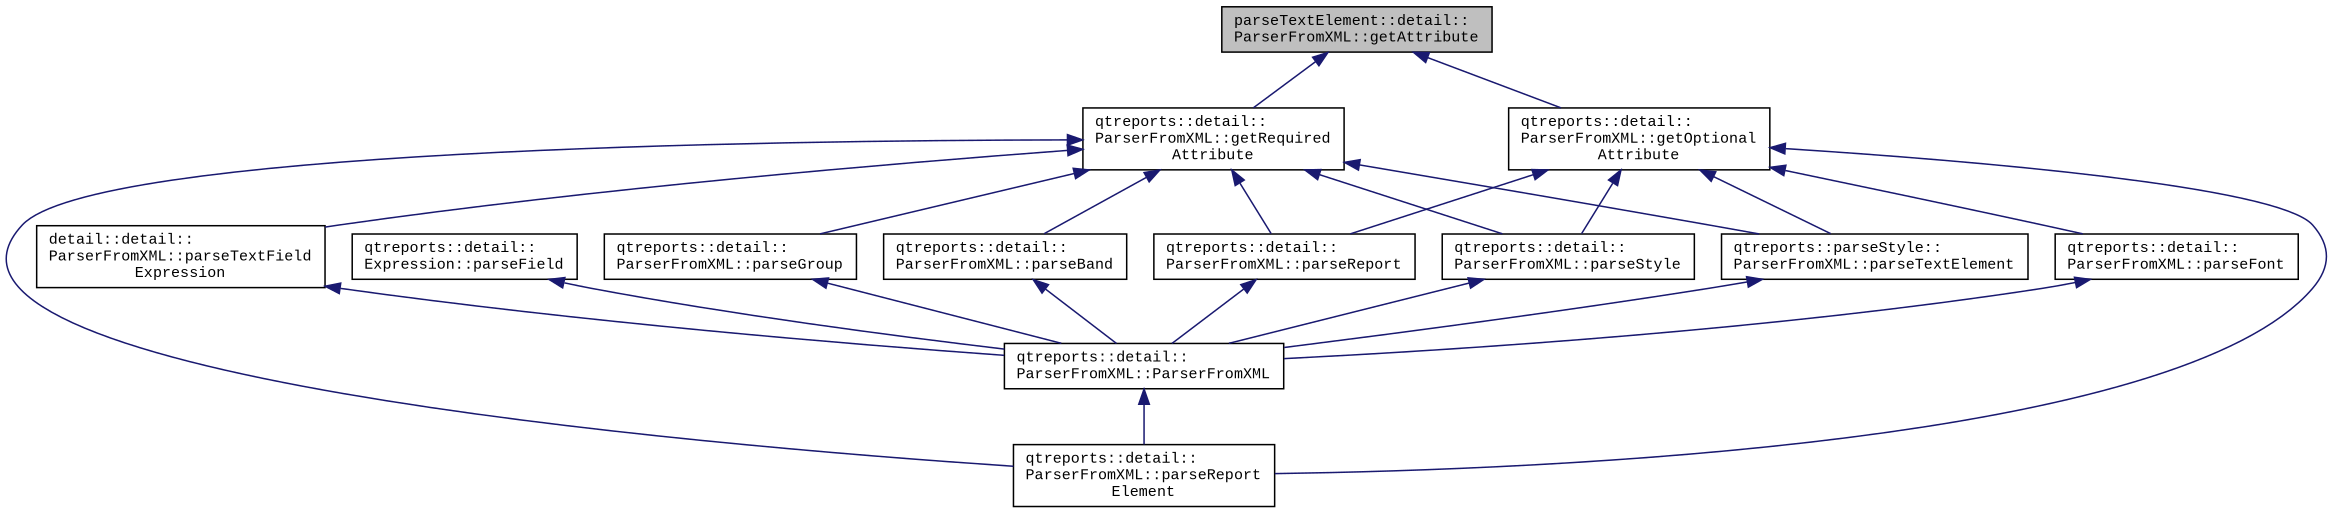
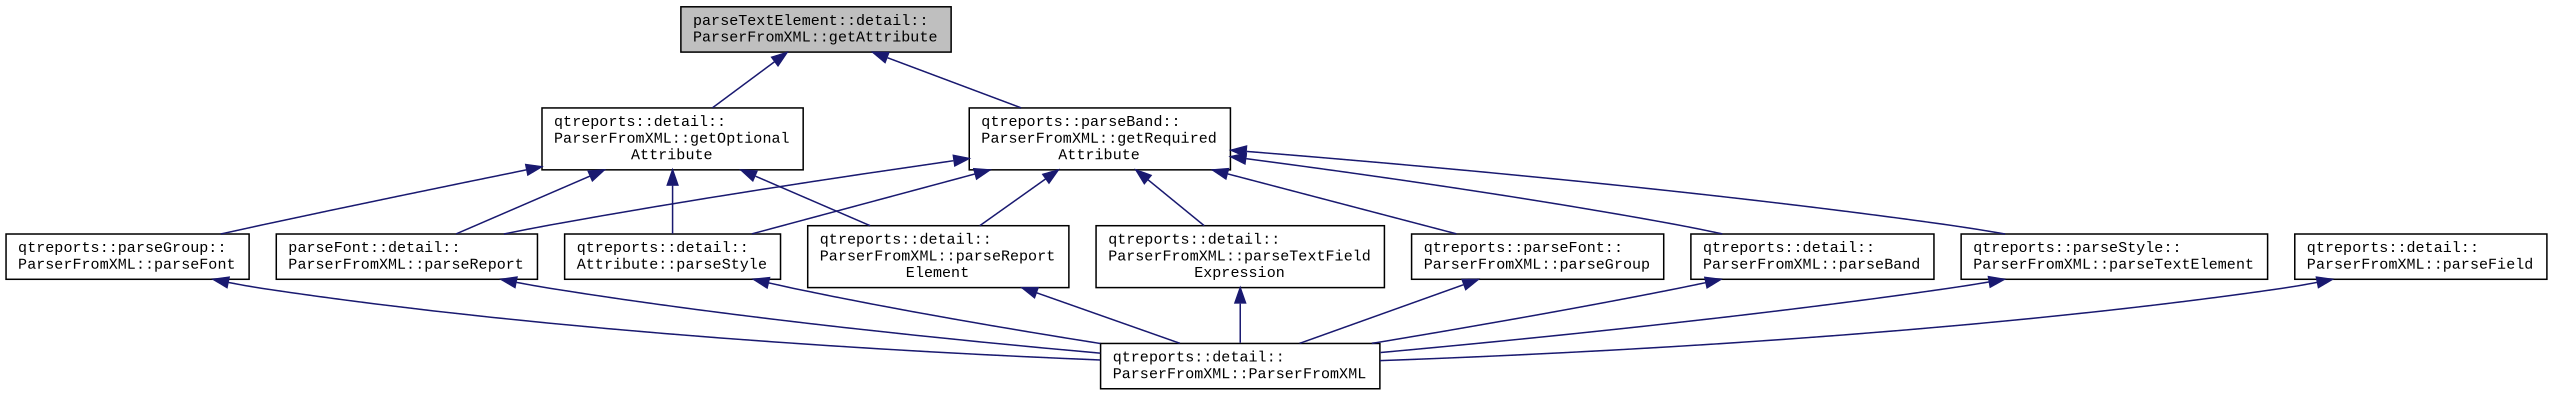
node "qtreports::detail:: ParserFromXML::getRequired Attribute": label "qtreports::detail:: ParserFromXML::getRequired Attribute" -> "qtreports::parseBand:: ParserFromXML::getRequired Attribute"
edge "qtreports::parseStyle:: ParserFromXML::parseTextElement" -> "qtreports::detail:: ParserFromXML::getOptional Attribute": removed
node "detail::detail:: ParserFromXML::parseTextField Expression": label "detail::detail:: ParserFromXML::parseTextField Expression" -> "qtreports::detail:: ParserFromXML::parseTextField Expression"
node "qtreports::detail:: Expression::parseField": label "qtreports::detail:: Expression::parseField" -> "qtreports::detail:: ParserFromXML::parseField"
node "qtreports::detail:: ParserFromXML::parseGroup": label "qtreports::detail:: ParserFromXML::parseGroup" -> "qtreports::parseFont:: ParserFromXML::parseGroup"
node "qtreports::detail:: ParserFromXML::parseReport": label "qtreports::detail:: ParserFromXML::parseReport" -> "parseFont::detail:: ParserFromXML::parseReport"
node "qtreports::detail:: ParserFromXML::parseStyle": label "qtreports::detail:: ParserFromXML::parseStyle" -> "qtreports::detail:: Attribute::parseStyle"
node "qtreports::detail:: ParserFromXML::parseFont": label "qtreports::detail:: ParserFromXML::parseFont" -> "qtreports::parseGroup:: ParserFromXML::parseFont"
edge "qtreports::detail:: ParserFromXML::parseReport Element" -> "qtreports::detail:: ParserFromXML::ParserFromXML": reversed
